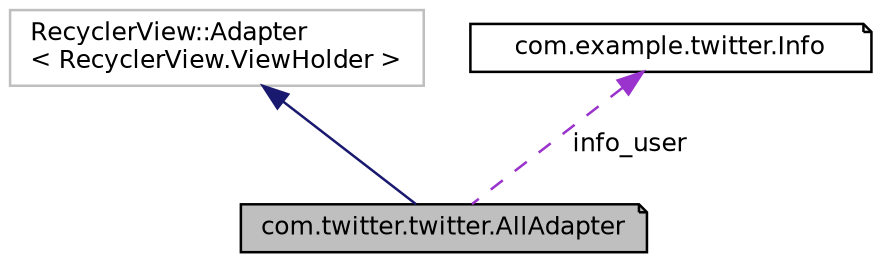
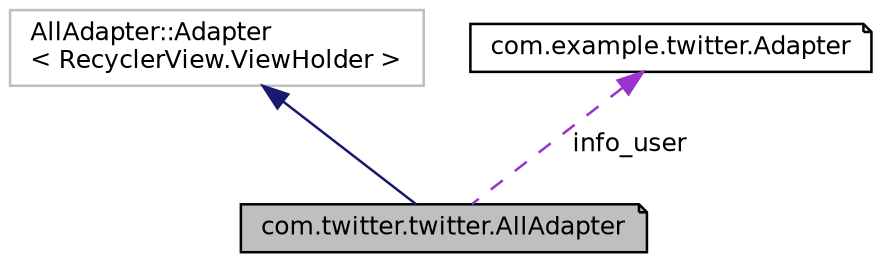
node "RecyclerView::Adapter < RecyclerView.ViewHolder >": label "RecyclerView::Adapter < RecyclerView.ViewHolder >" -> "AllAdapter::Adapter < RecyclerView.ViewHolder >"
node "com.example.twitter.Info": label "com.example.twitter.Info" -> "com.example.twitter.Adapter"
